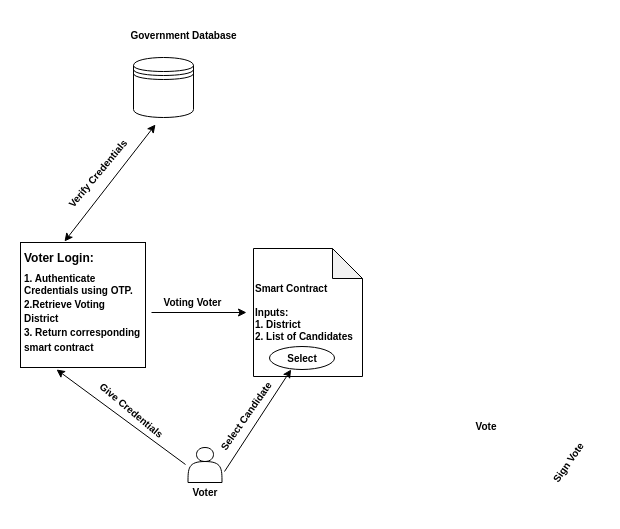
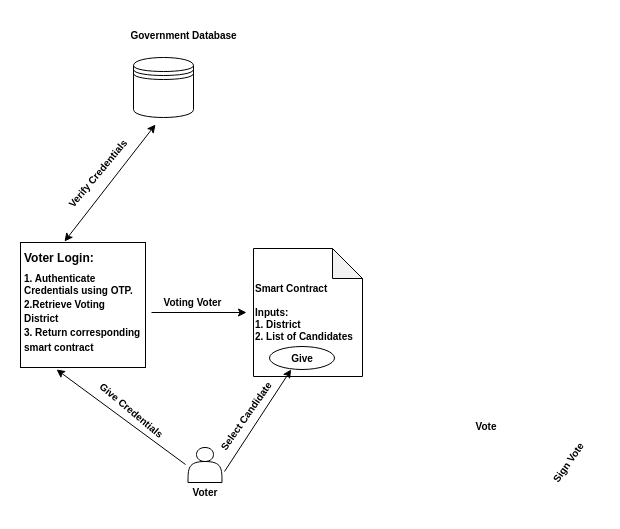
node "Select": label "Select" -> "Give"
